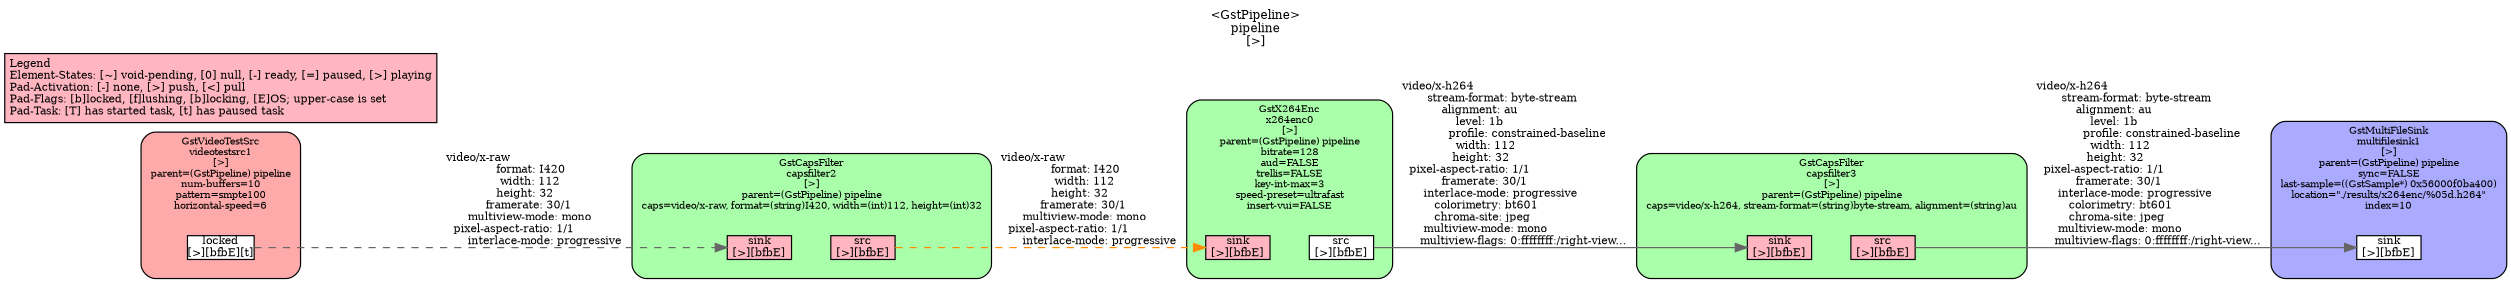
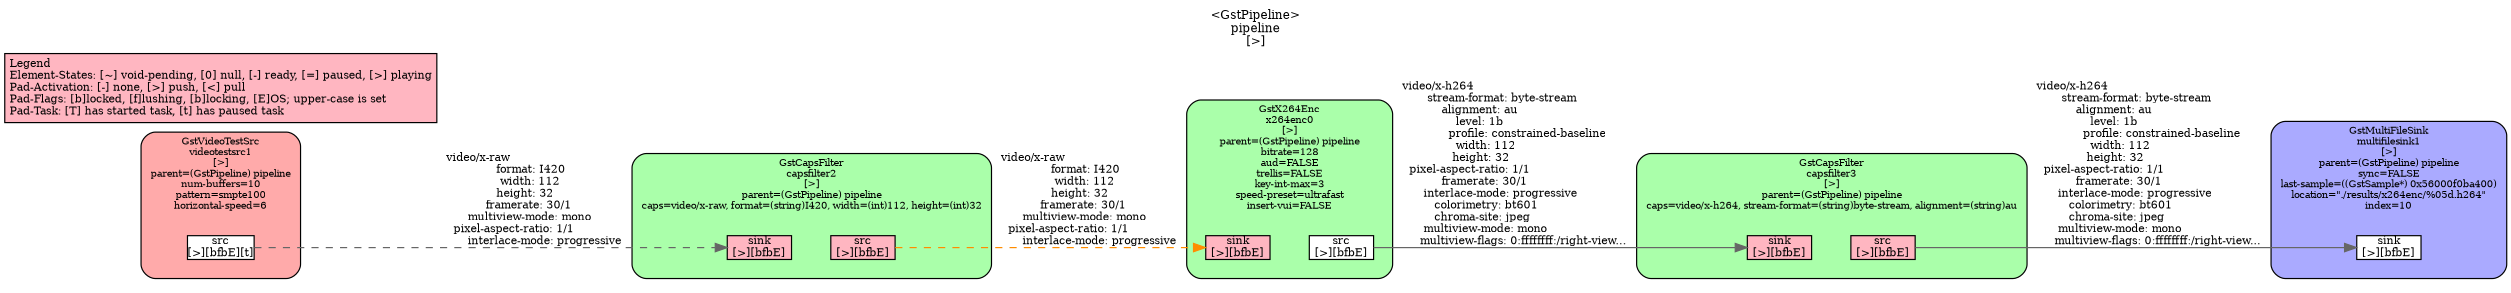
node "locked [>][bfbE][t]": label "locked [>][bfbE][t]" -> "src [>][bfbE][t]"
